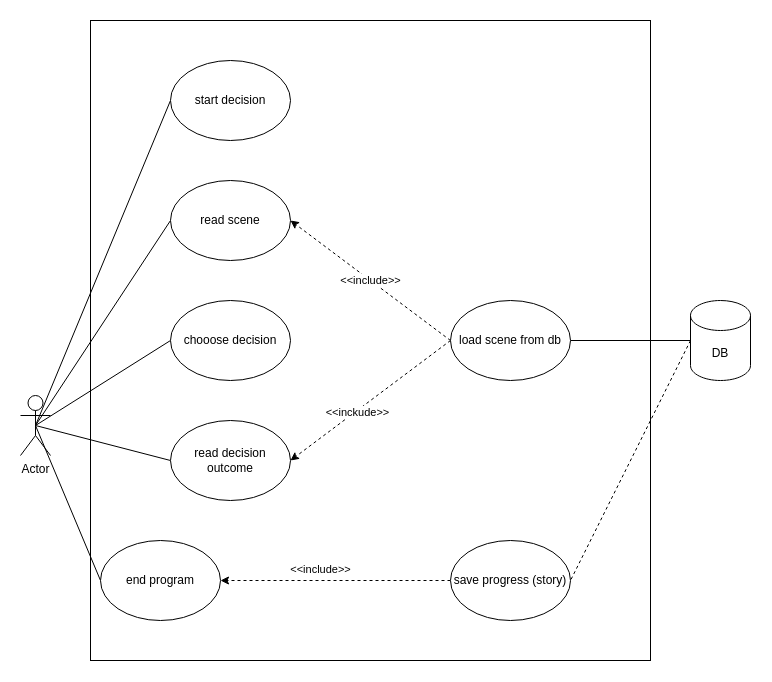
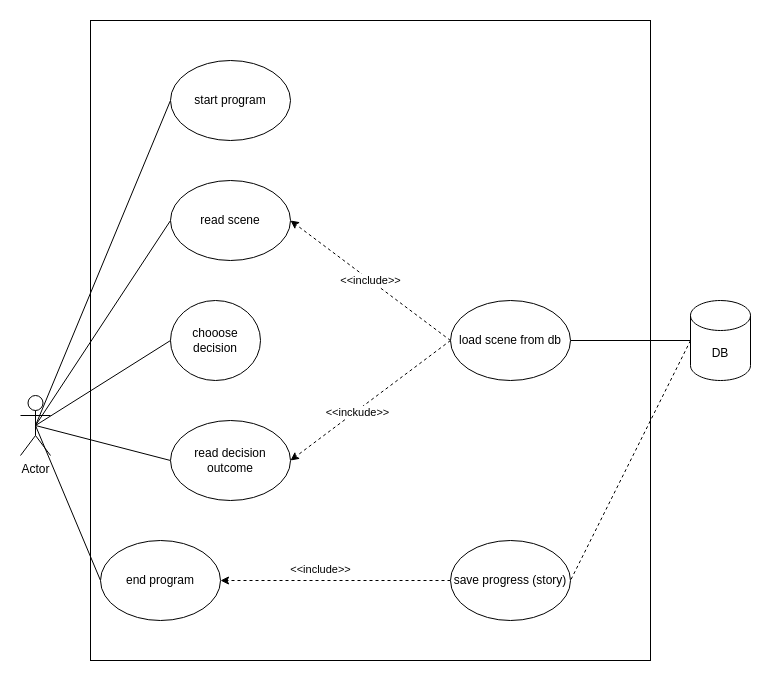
node "start decision": label "start decision" -> "start program"
node "chooose decision": size 120x80 -> 90x80
